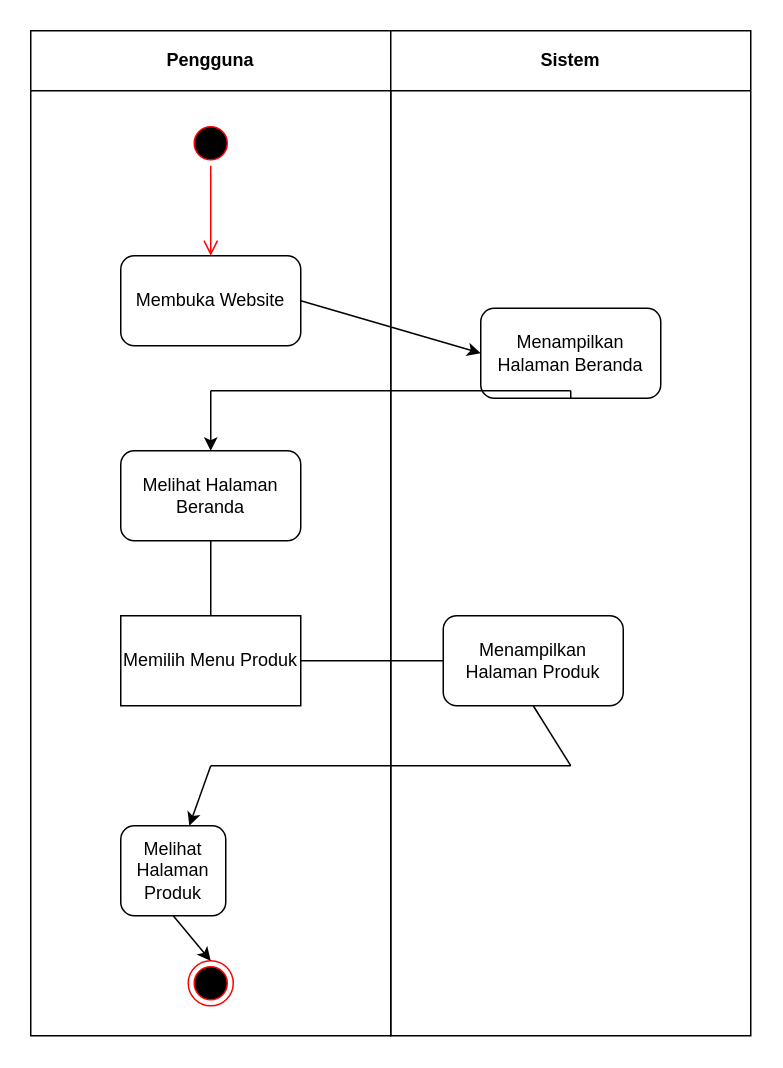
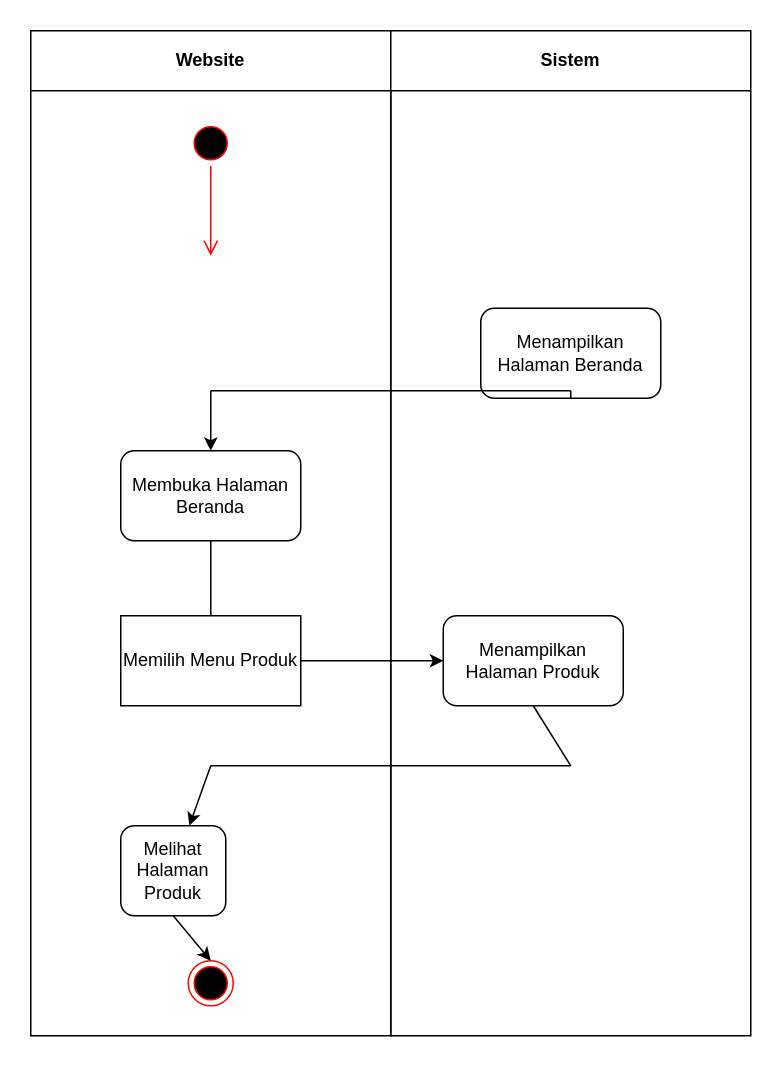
node "Pengguna": label "Pengguna" -> "Website"
node "Membuka Website": removed
edge "Membuka Website" -> "Menampilkan Halaman Beranda": removed
node "Melihat Halaman Beranda": label "Melihat Halaman Beranda" -> "Membuka Halaman Beranda"
edge "Memilih Menu Produk" -- "Menampilkan Halaman Produk": arrowhead none -> classic
